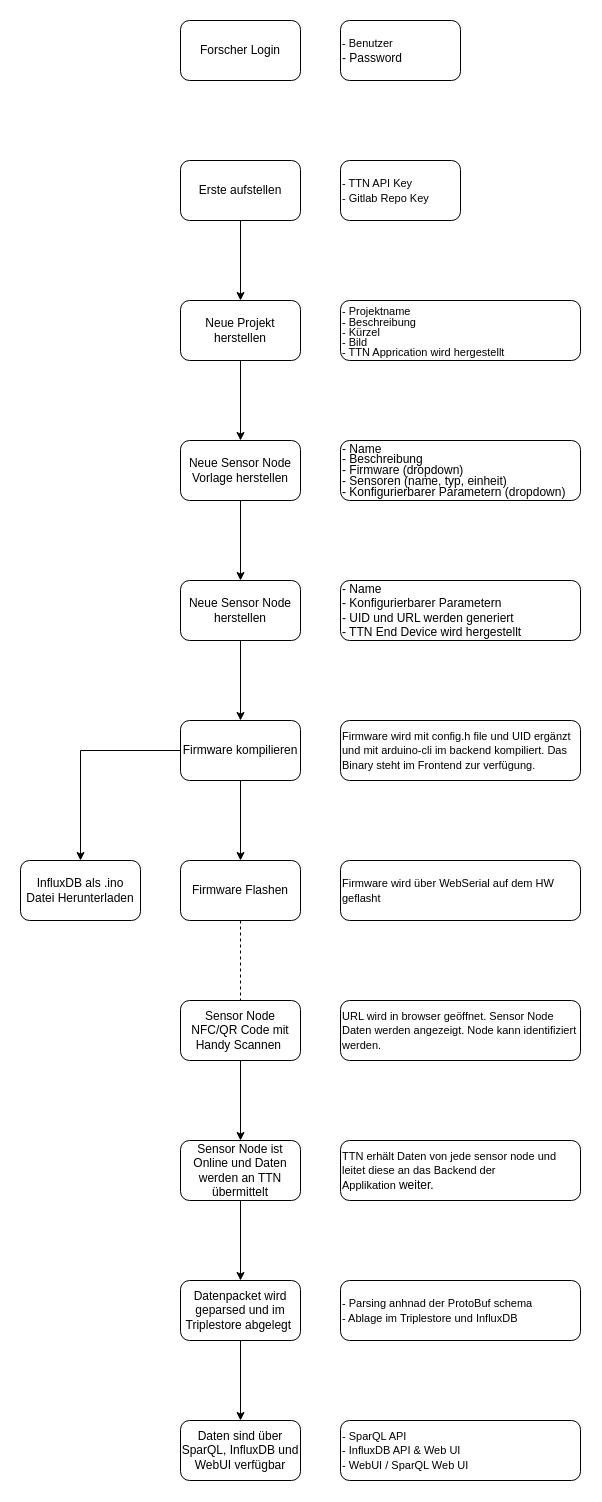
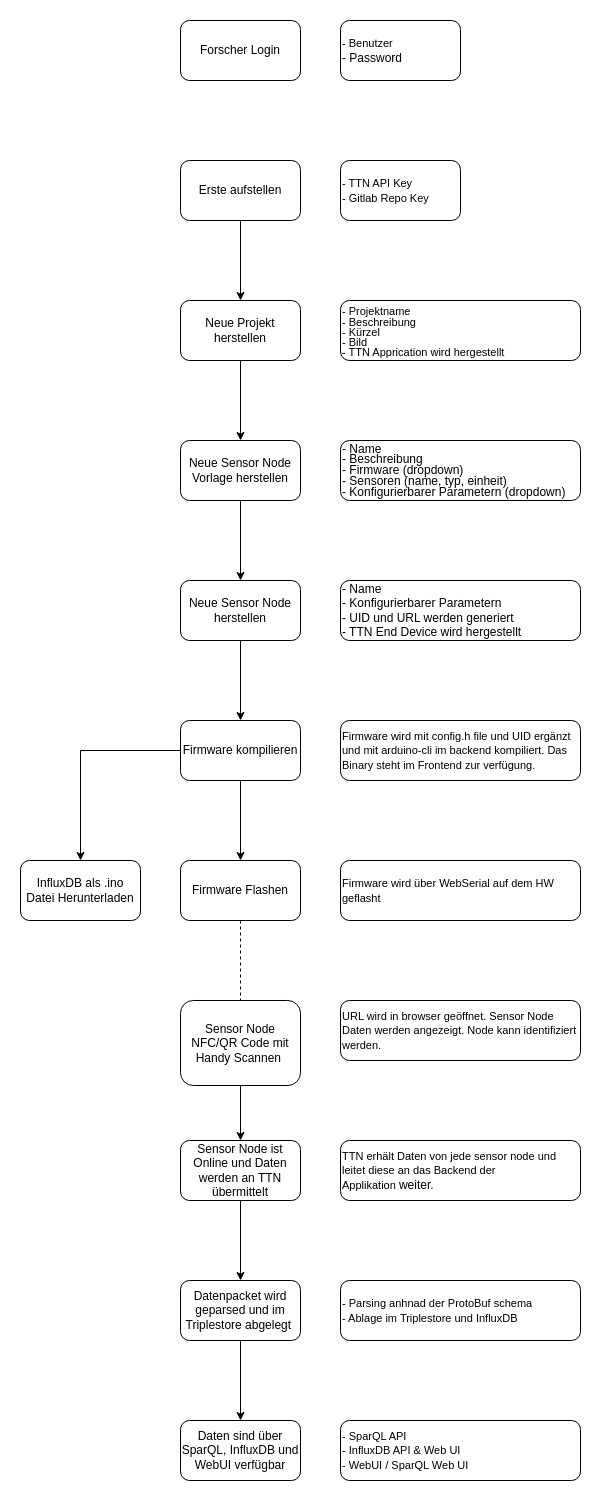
node "Sensor Node NFC/QR Code mit Handy Scannen": size 120x60 -> 120x85
